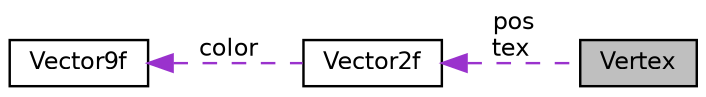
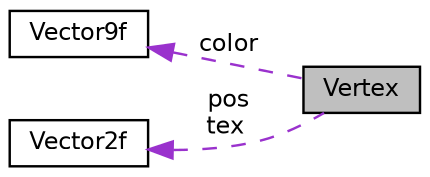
edge "Vector2f" -> "Vector9f": now "Vertex" -> "Vector9f"
